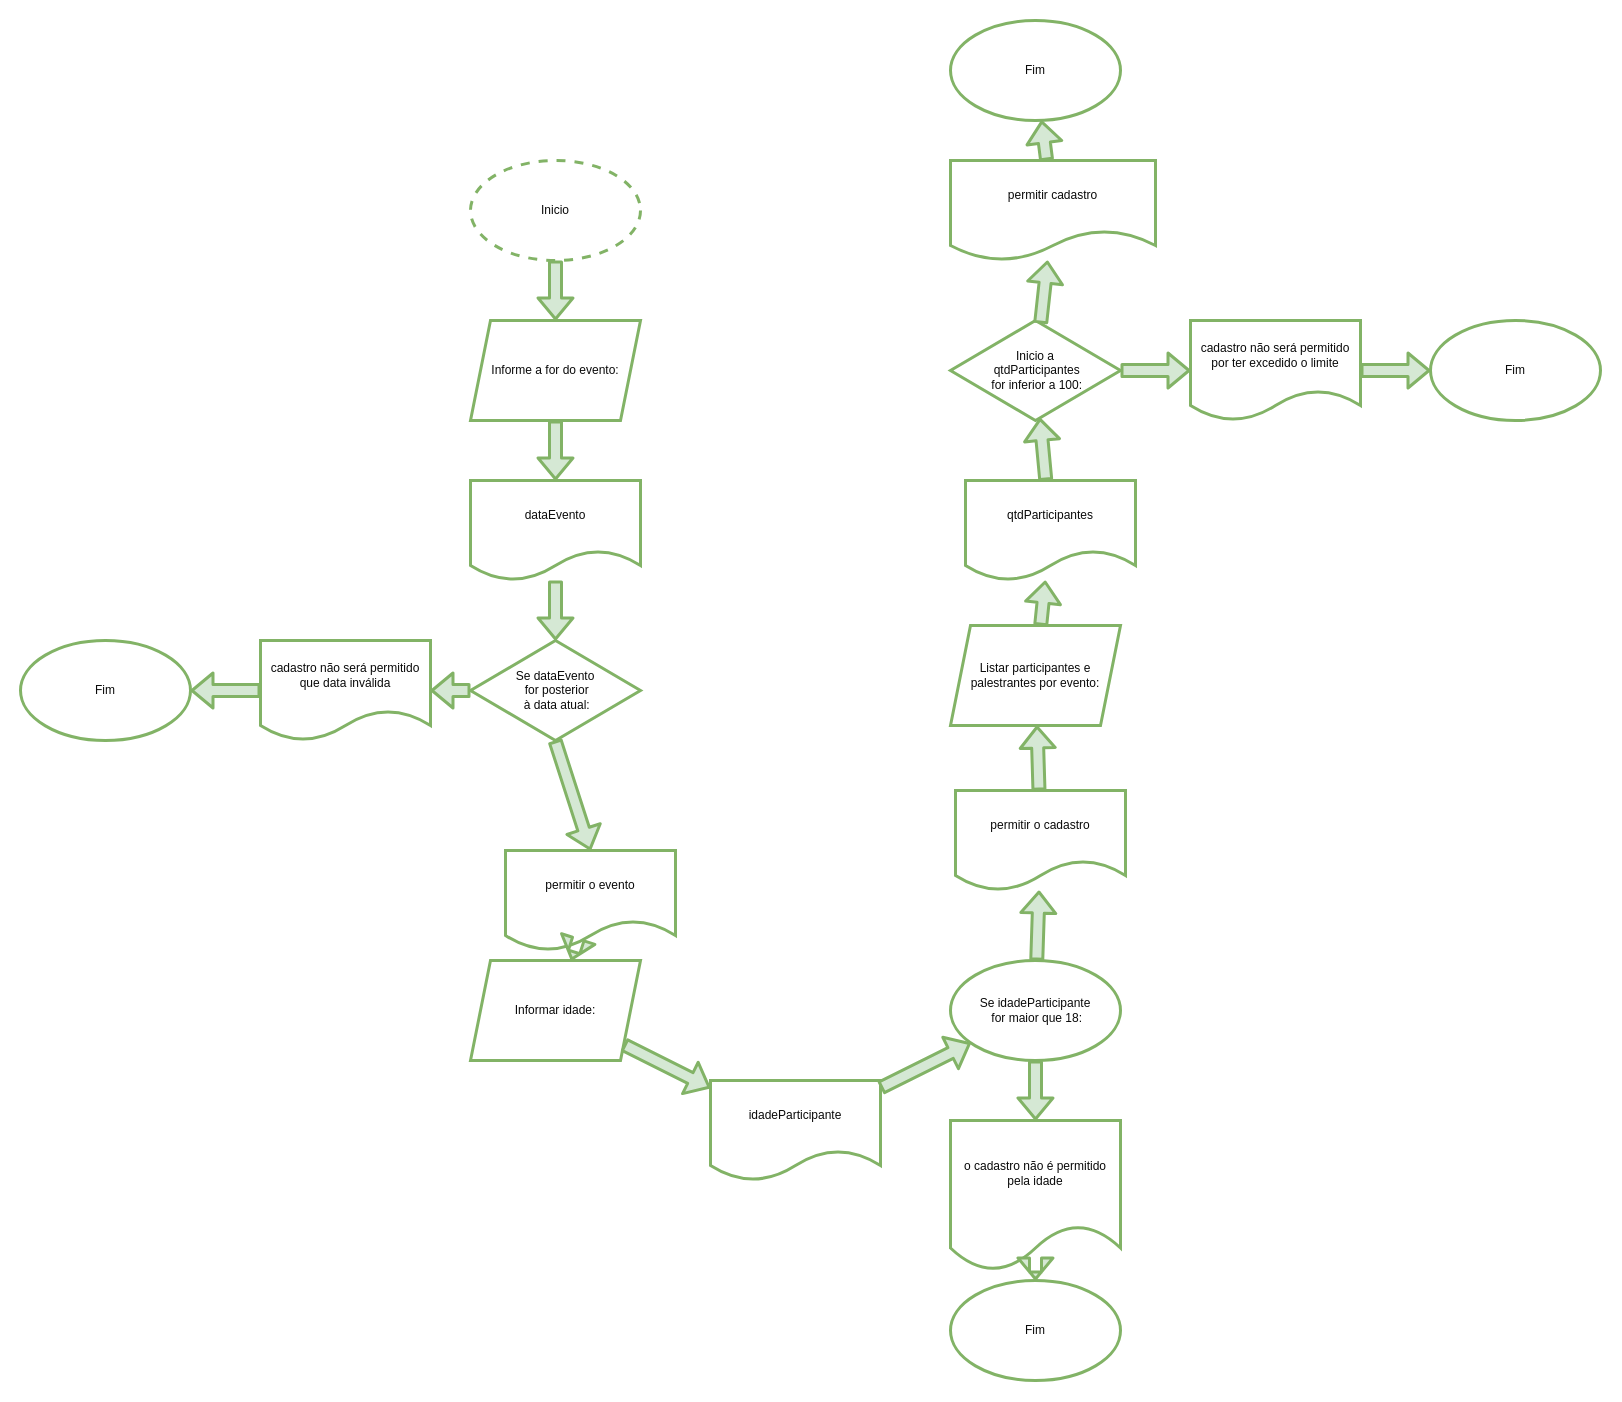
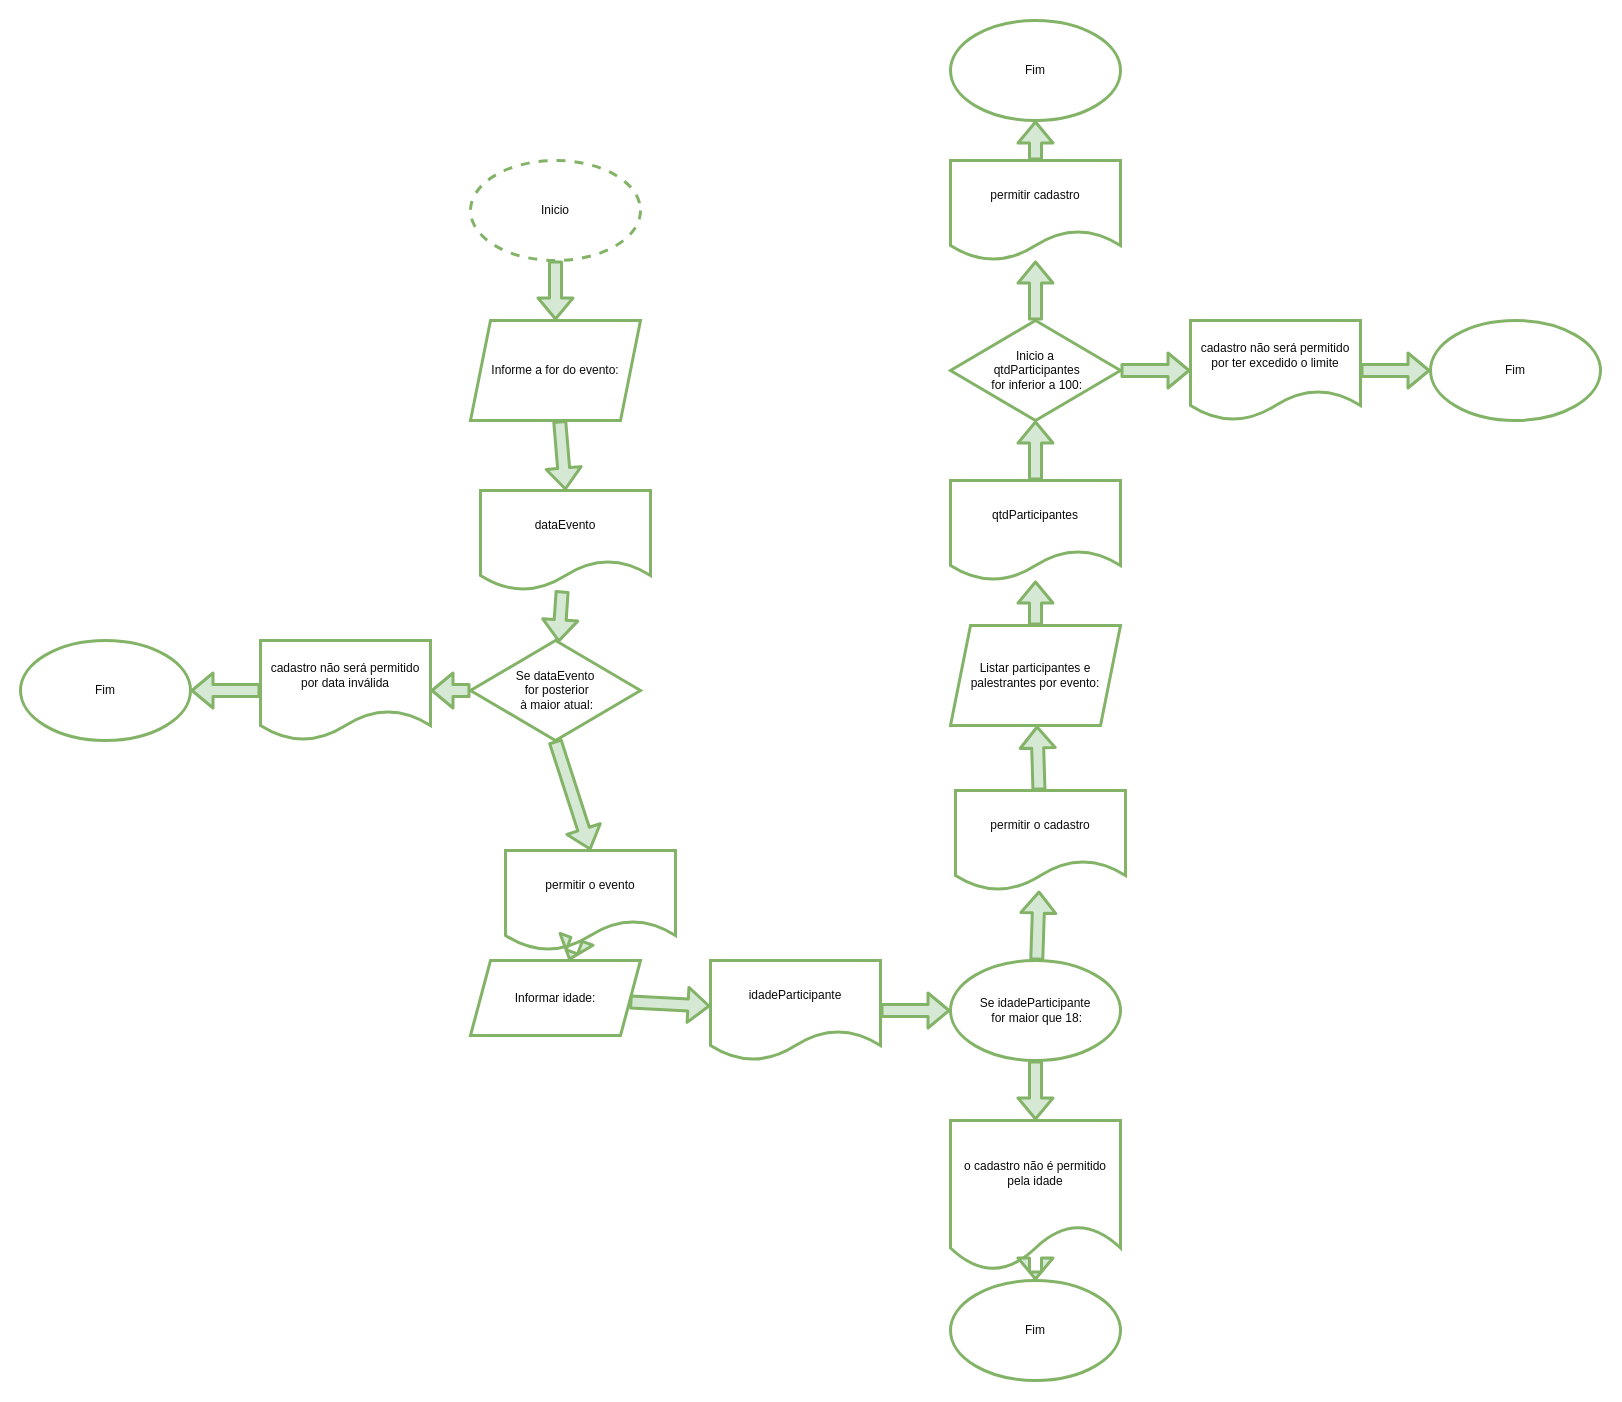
node "permitir cadastro": size 205x100 -> 170x100
node "dataEvento": moved (556, 531) -> (566, 541)
node "qtdParticipantes": moved (1051, 531) -> (1036, 531)
node "cadastro não será permitido que data inválida": label "cadastro não será permitido que data inválida" -> "cadastro não será permitido por data inválida"
node "Se dataEvento for posterior à data atual:": label "Se dataEvento for posterior à data atual:" -> "Se dataEvento for posterior à maior atual:"
node "Informar idade:": size 170x100 -> 170x75
node "idadeParticipante": moved (796, 1131) -> (796, 1011)
